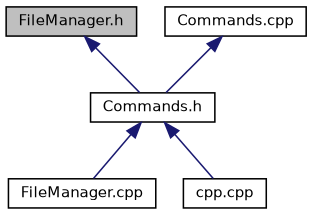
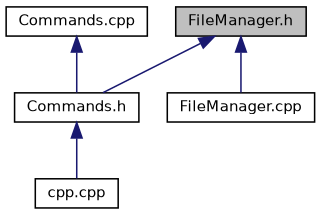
edge "FileManager.cpp" -> "Commands.h": now "FileManager.cpp" -> "FileManager.h"
